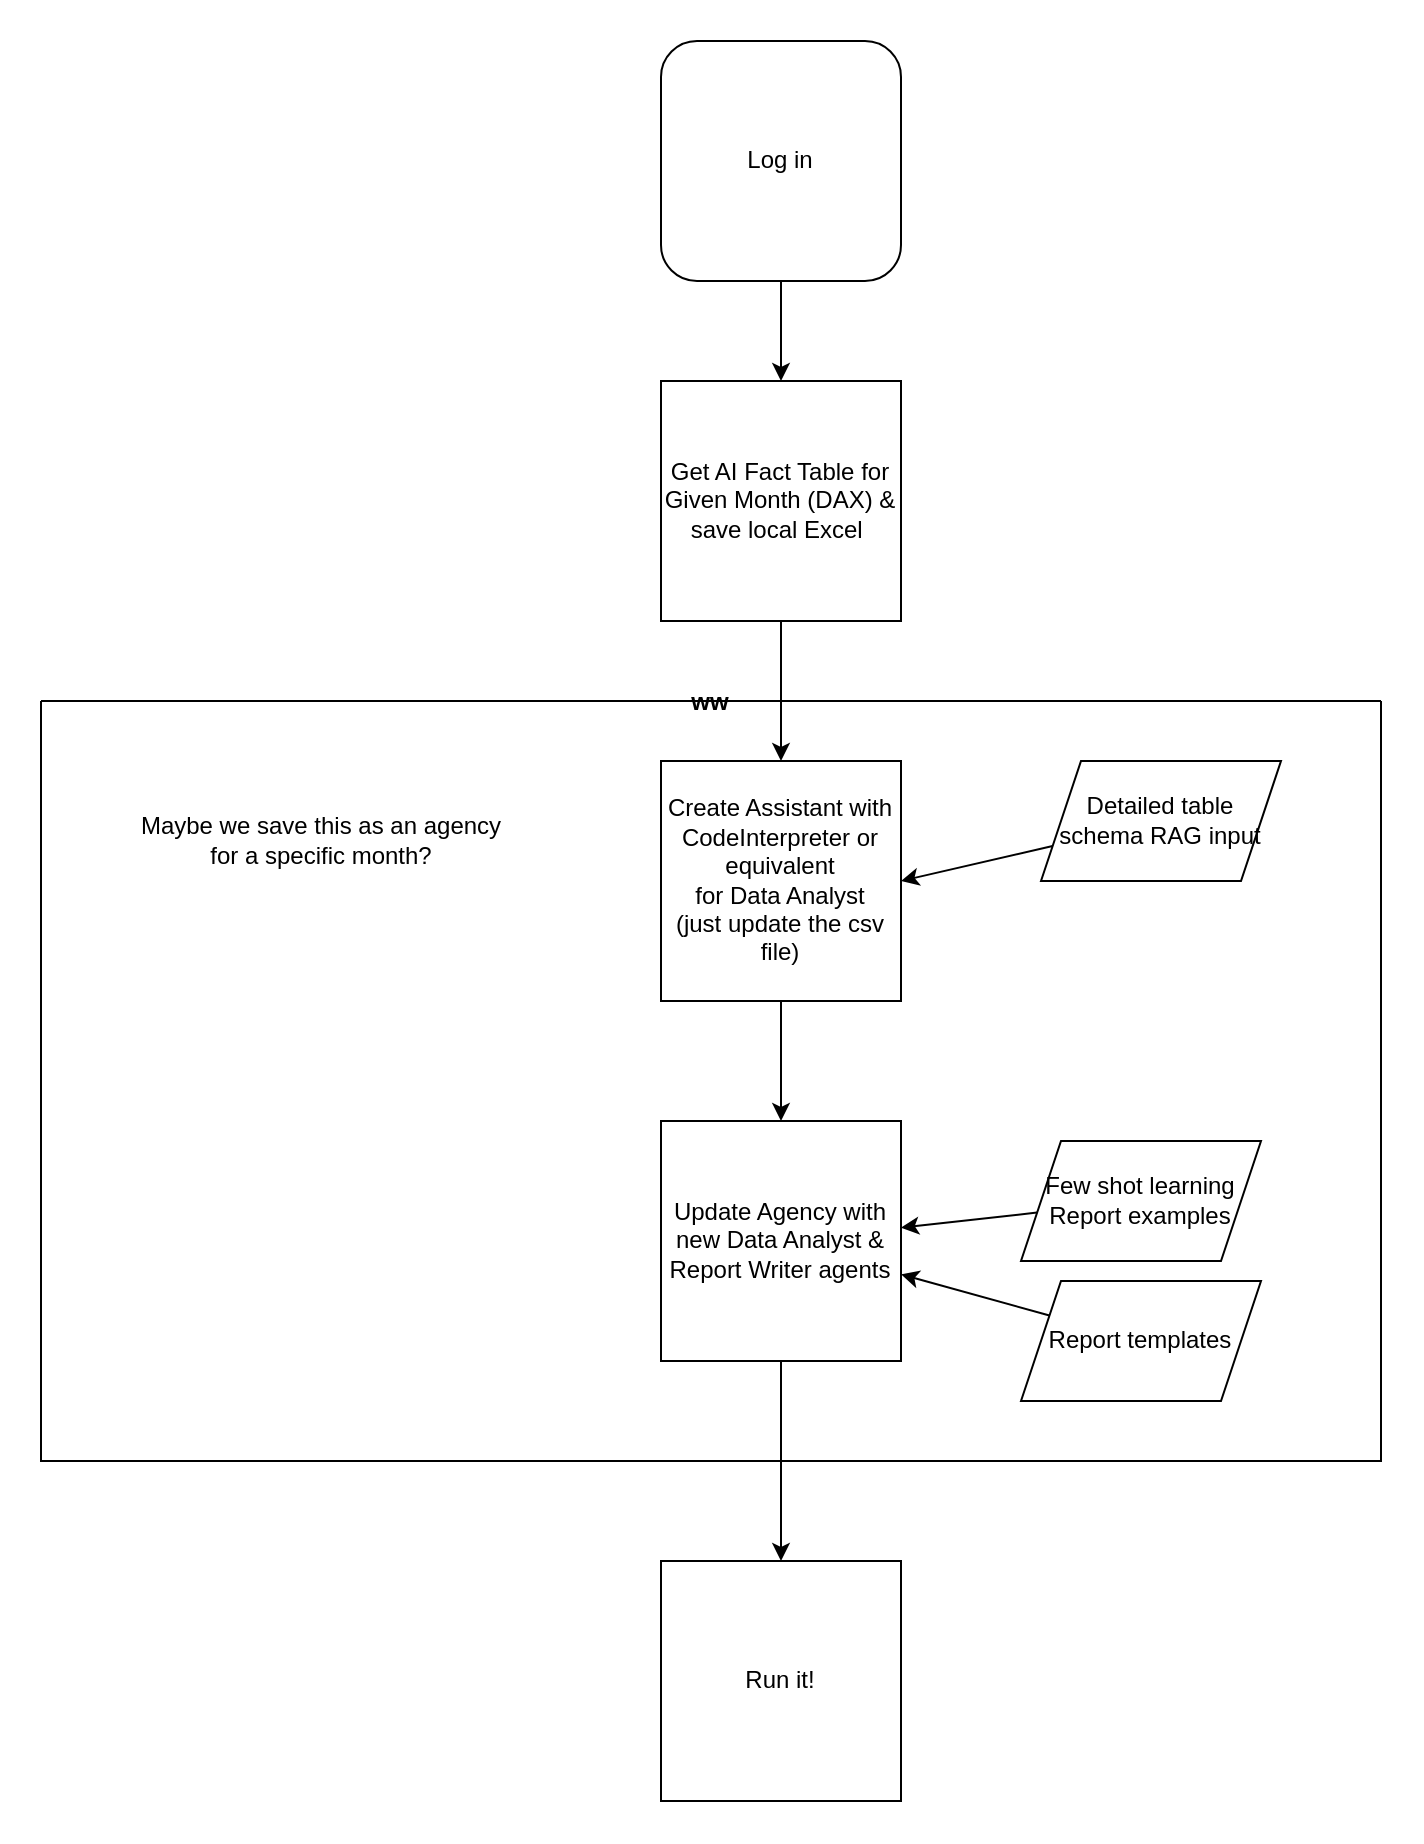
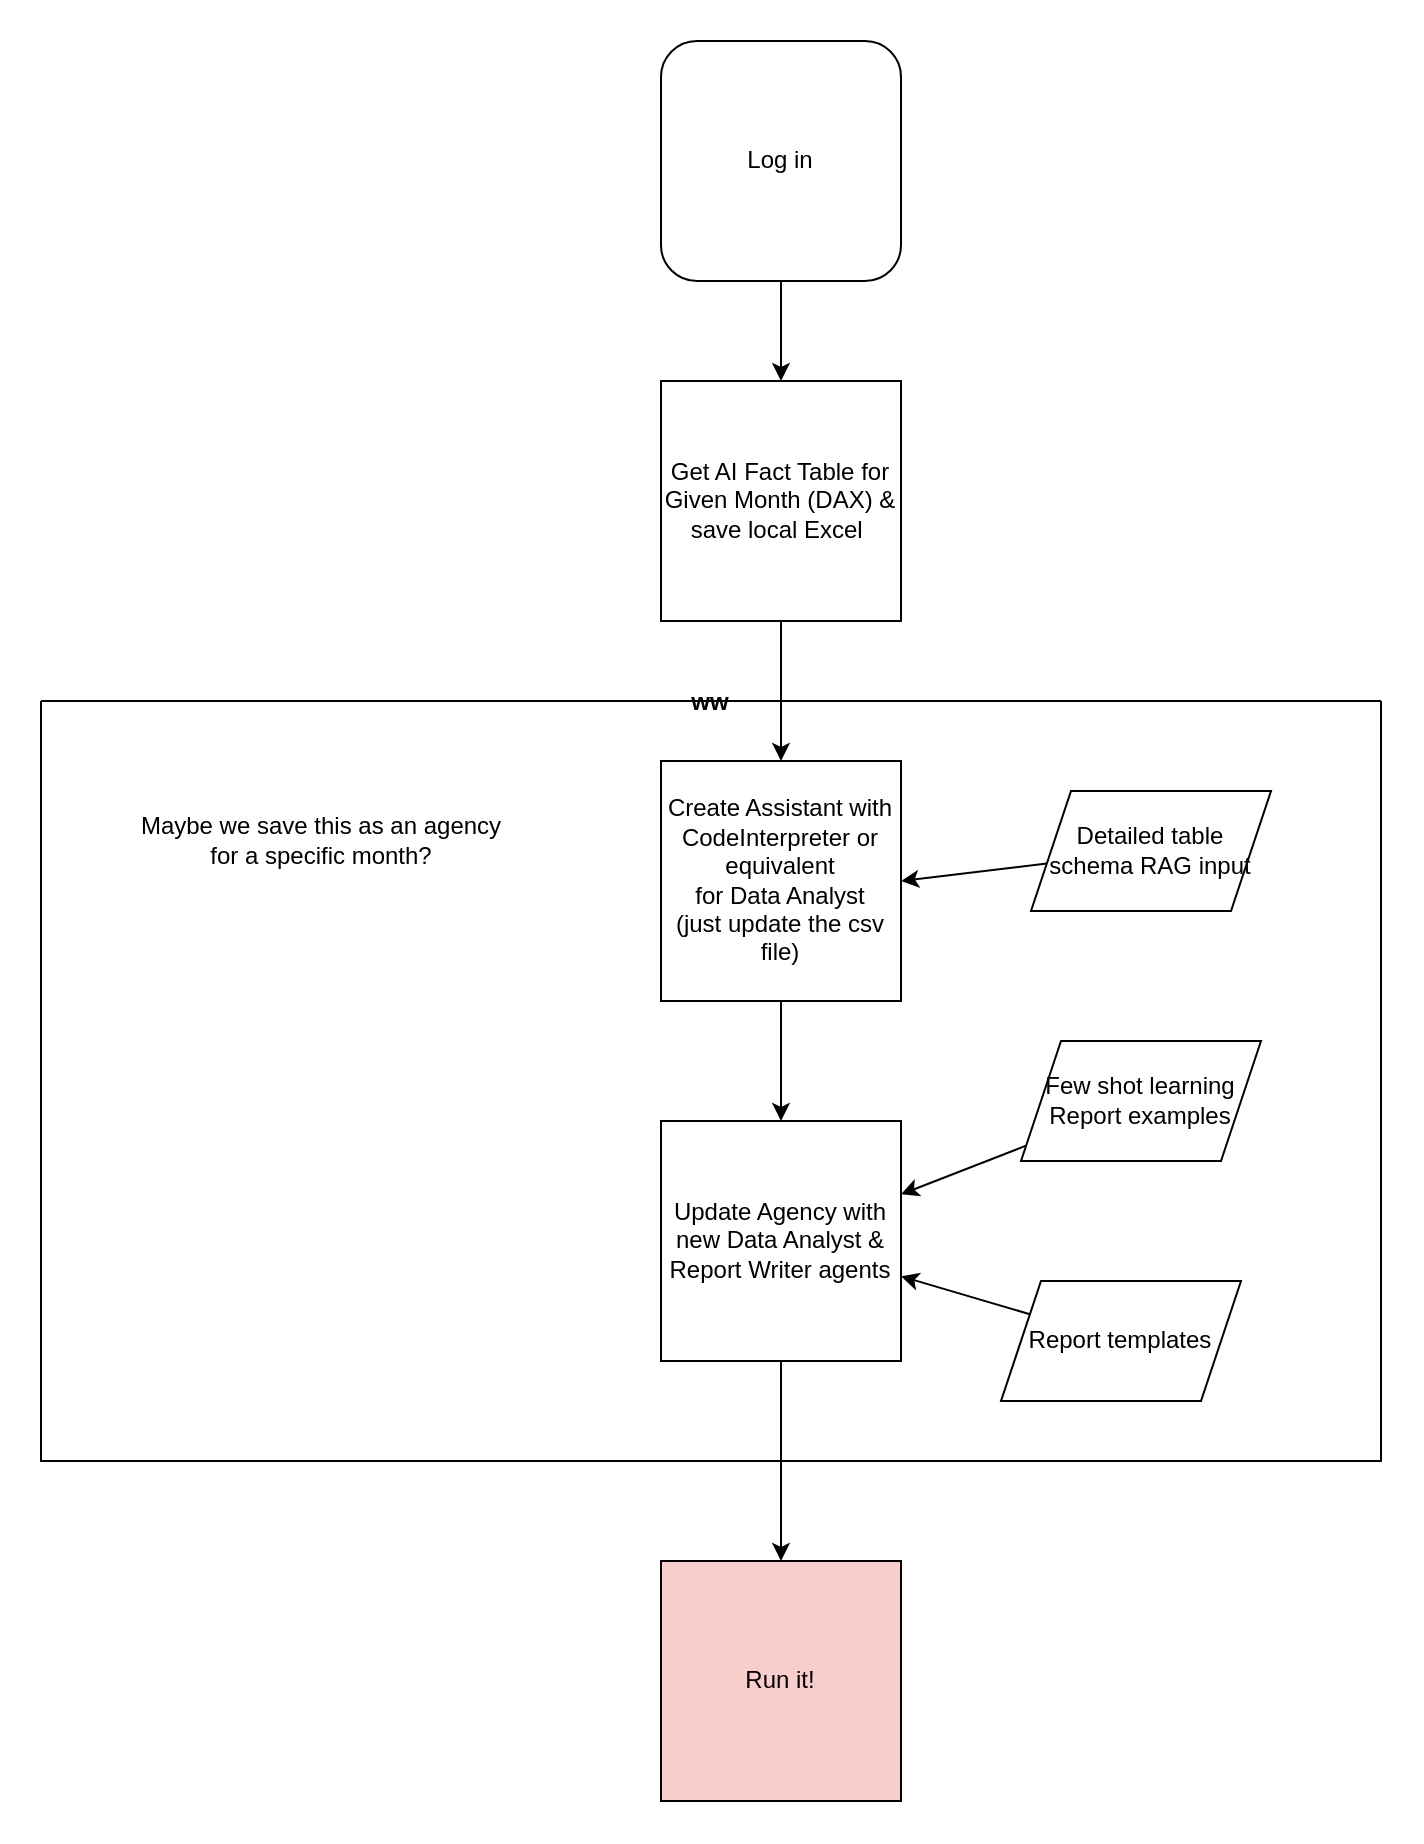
node "Detailed table schema RAG input": moved (1161, 821) -> (1151, 851)
node "Few shot learning Report examples": moved (1141, 1201) -> (1141, 1101)
node "Report templates": moved (1141, 1341) -> (1121, 1341)
node "Run it!": fillcolor #ffffff -> #f8cecc
